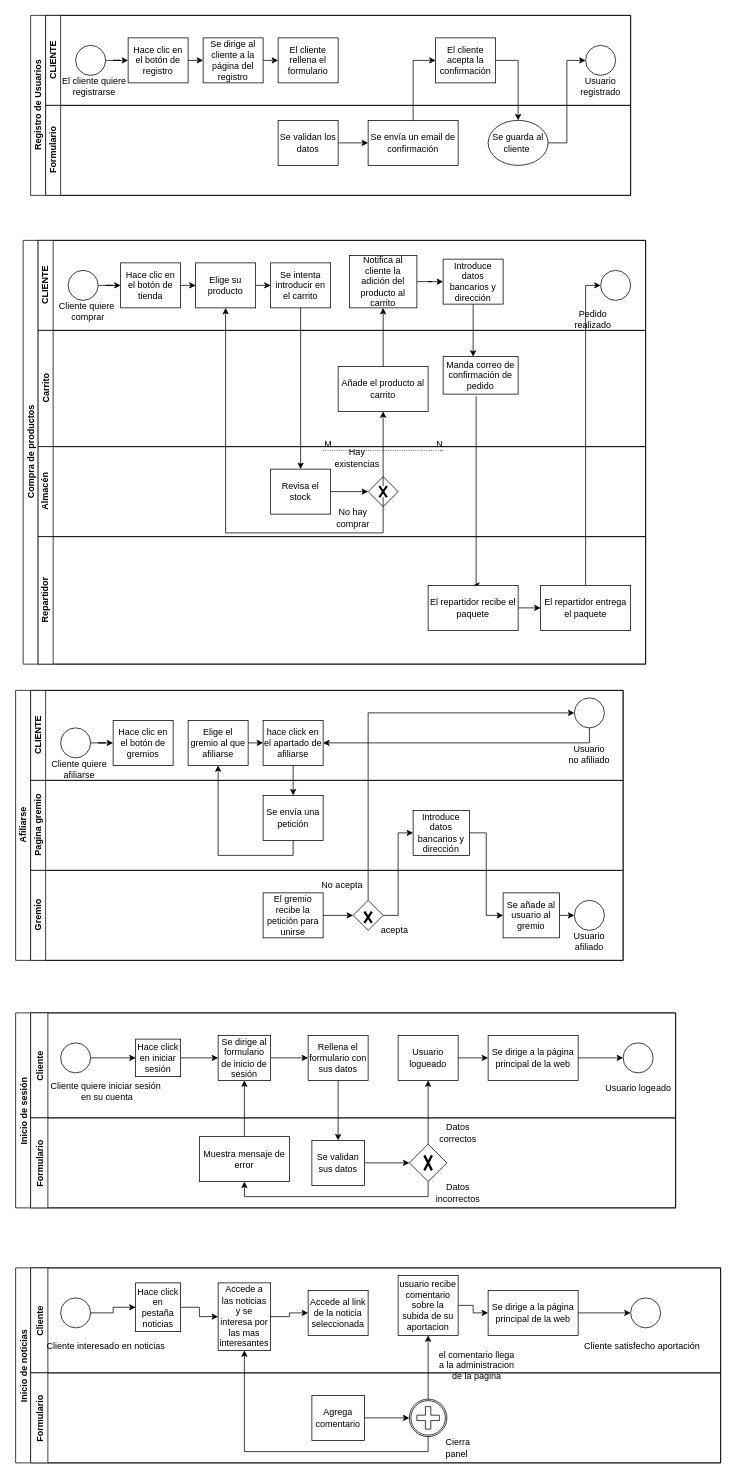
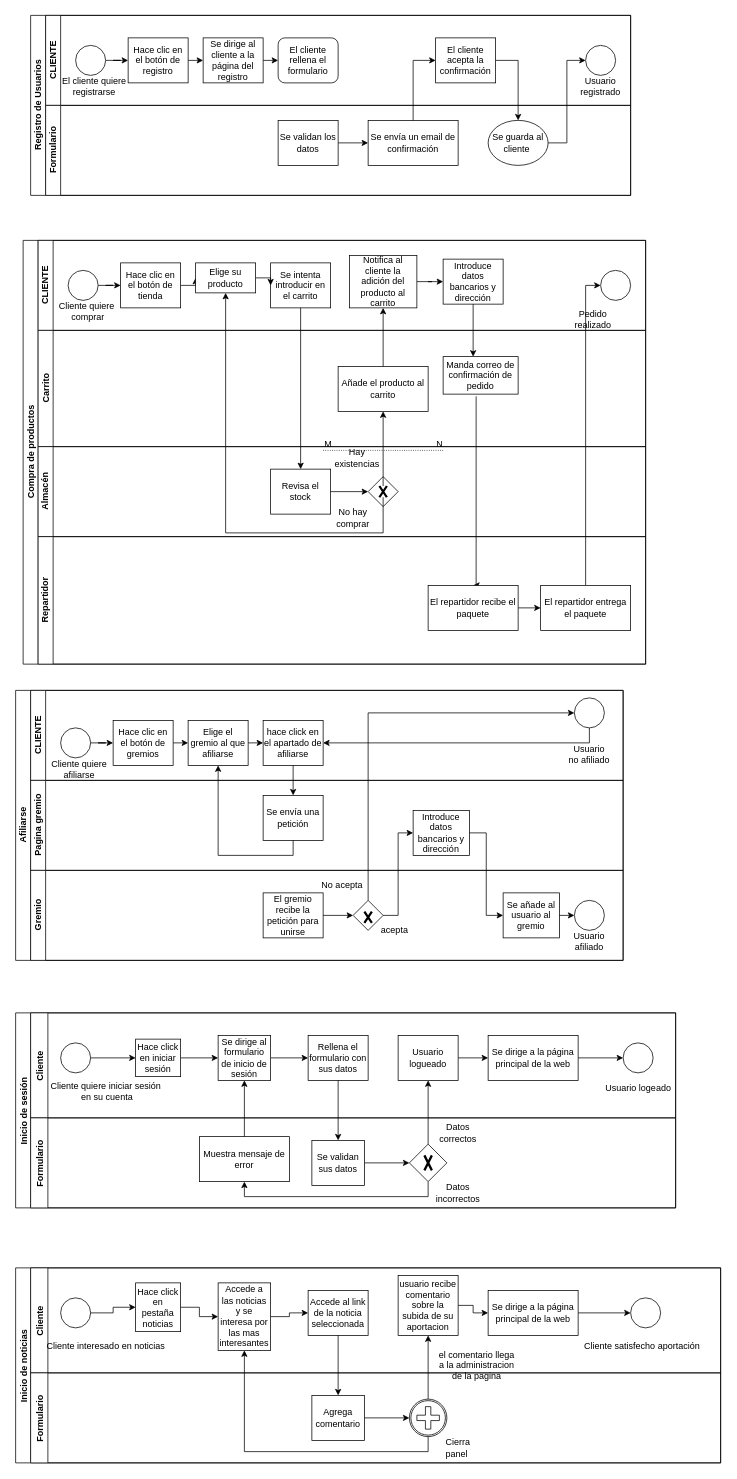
node "El cliente rellena el formulario": shape rectangle -> rounded rectangle
node "Elige su producto": size 60x45 -> 60x30
edge "Hace clic en el botón de gremios" -> "Elige el gremio al que afiliarse": added
edge "Accede al link de la noticia seleccionada" -> "Agrega comentario": added
